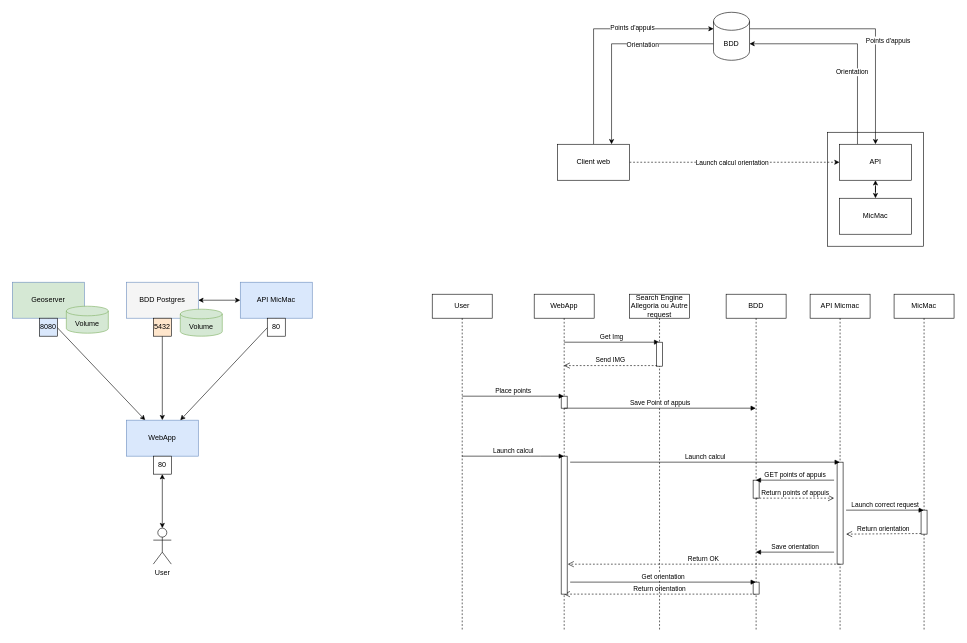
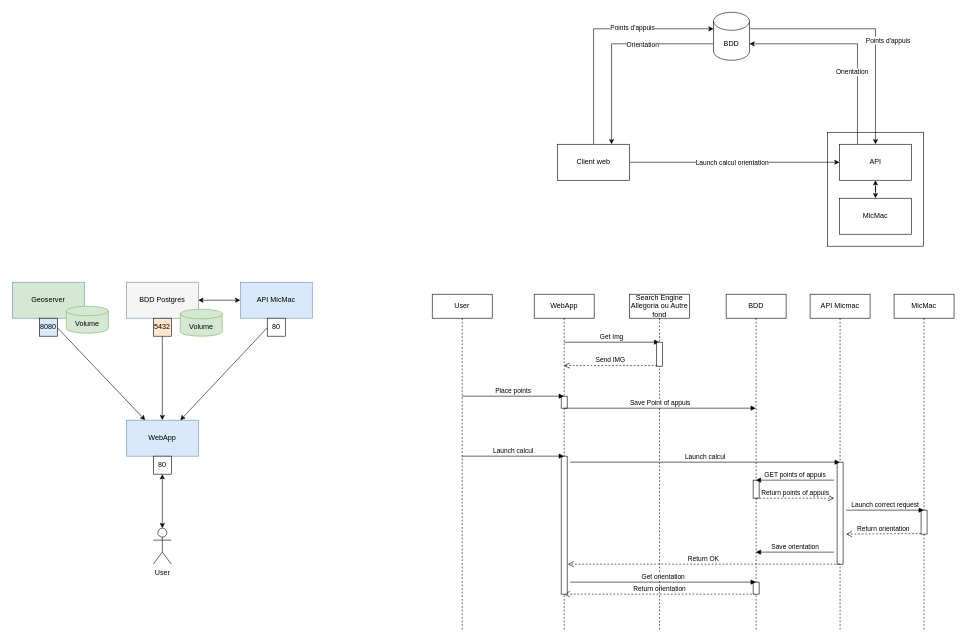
edge "Client web" -> "API": style dashed -> solid
node "Search Engine Allegoria ou Autre request": label "Search Engine Allegoria ou Autre request" -> "Search Engine Allegoria ou Autre fond"
